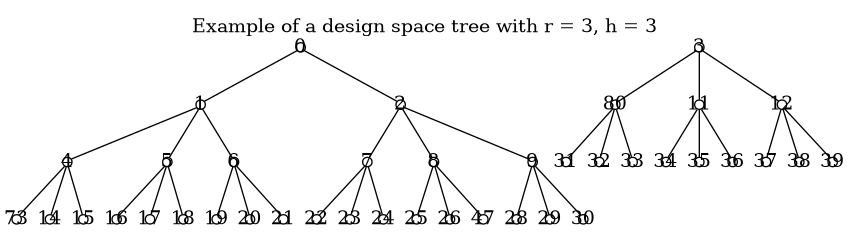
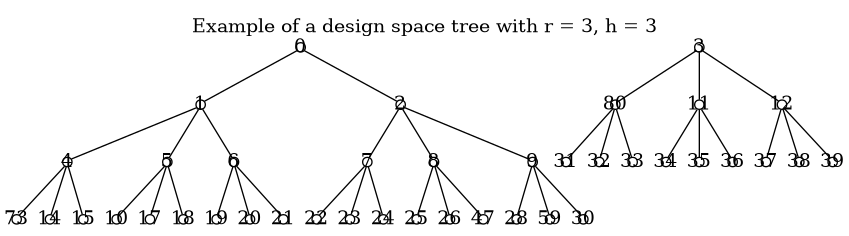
node "16": label "16" -> "10"
node "29": label "29" -> "59"
